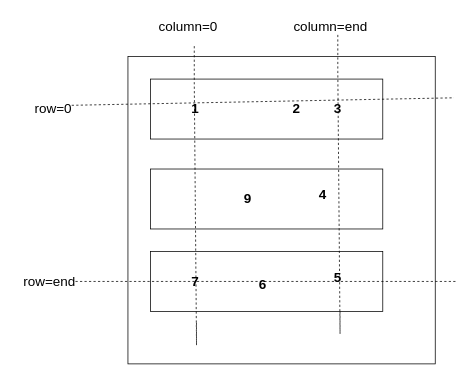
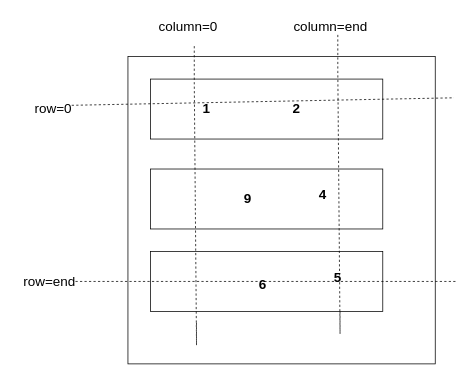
node "1": moved (195, 109) -> (207, 109)
node "3": removed
node "7": removed
